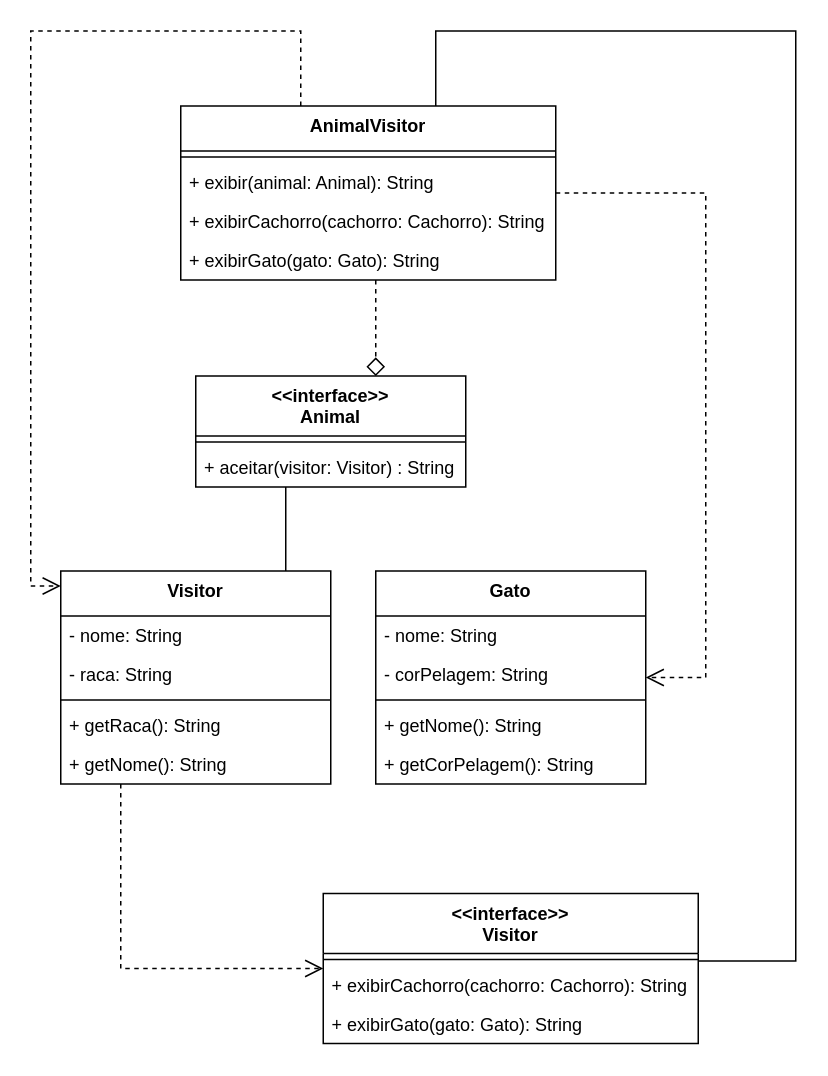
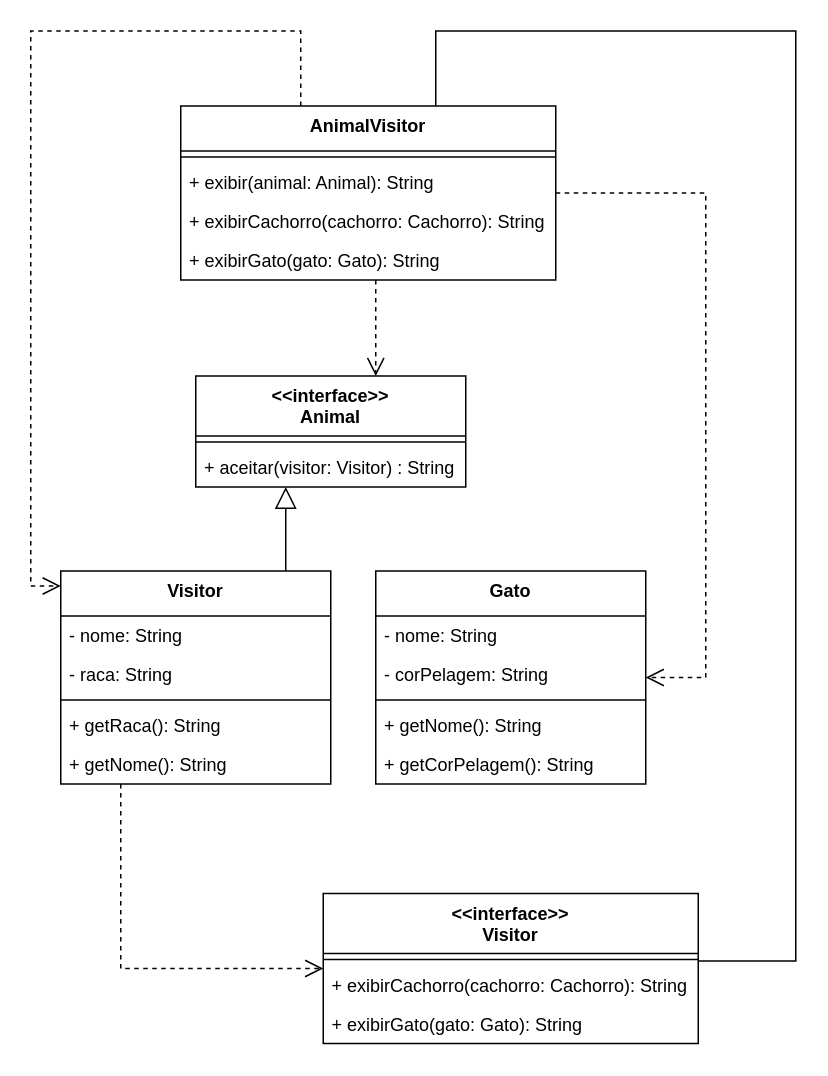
edge "AnimalVisitor" -> "<<interface>> Animal": arrowhead diamond -> open
edge "<<interface>> Animal" -- "Visitor": arrowhead none -> block
